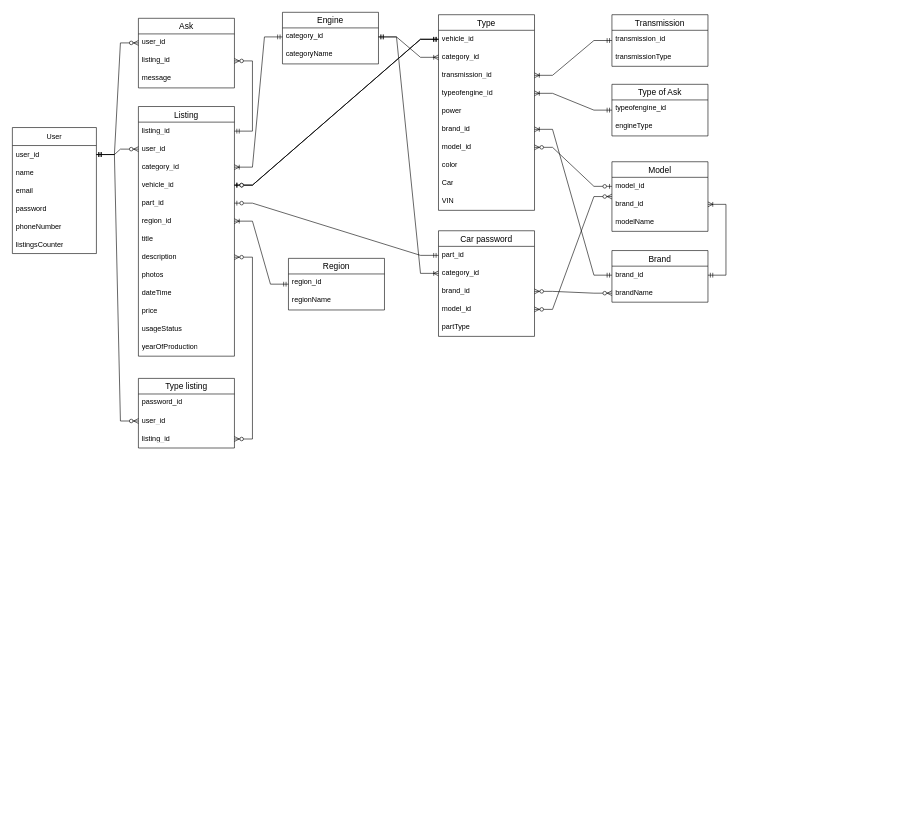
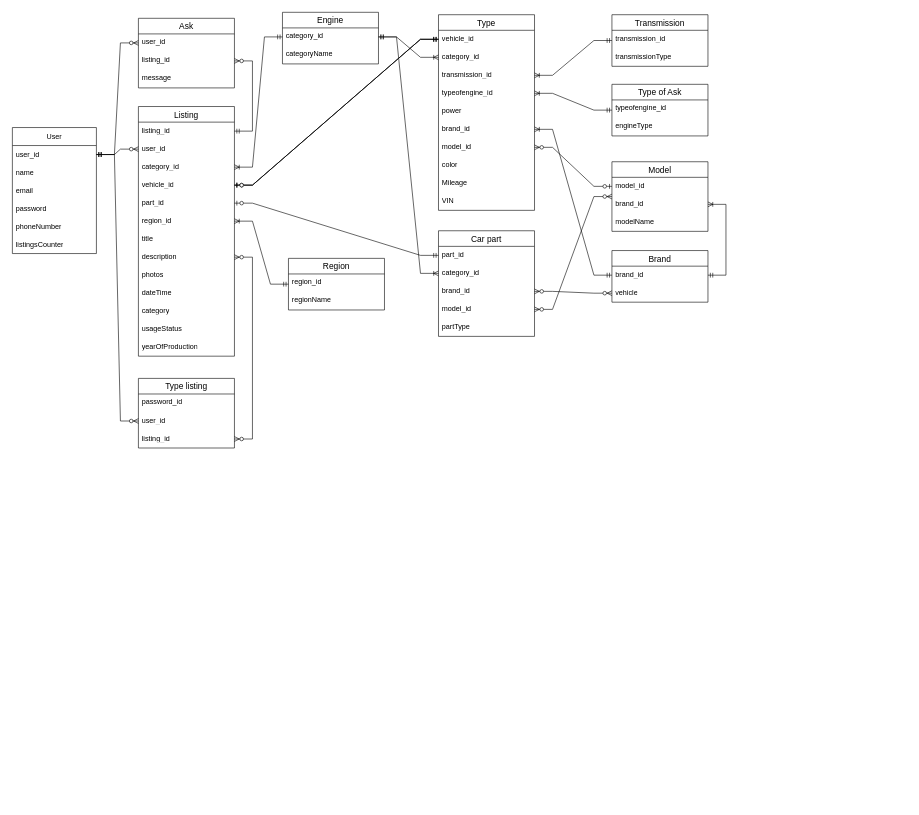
node "Car": label "Car" -> "Mileage"
node "Car password": label "Car password" -> "Car part"
node "brandName": label "brandName" -> "vehicle"
node "price": label "price" -> "category"
